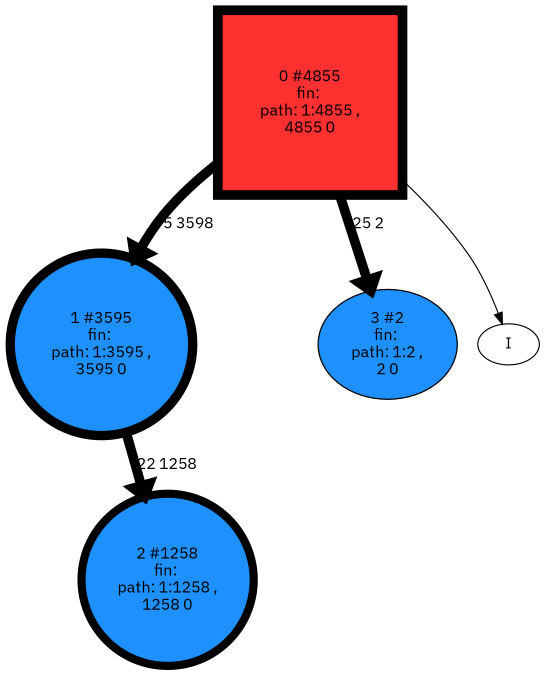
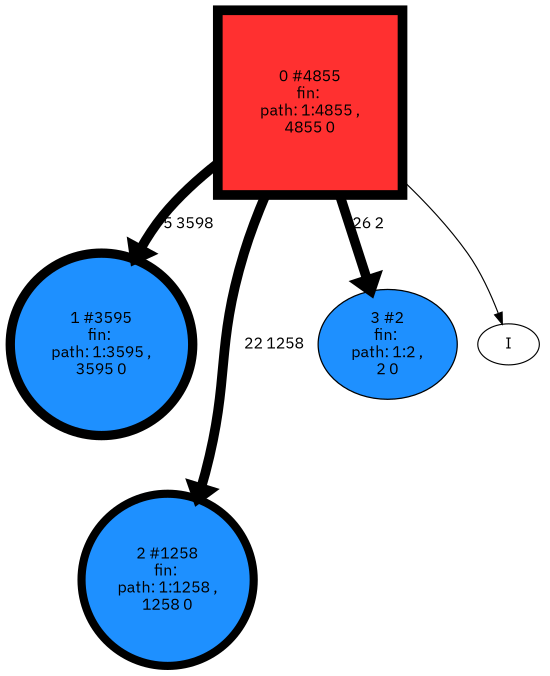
edge "0 #4855 fin: path: 1:4855 , 4855 0" -> "3 #2 fin: path: 1:2 , 2 0": label "25 2 " -> "26 2 "
edge "1 #3595 fin: path: 1:3595 , 3595 0" -> "2 #1258 fin: path: 1:1258 , 1258 0": now "0 #4855 fin: path: 1:4855 , 4855 0" -> "2 #1258 fin: path: 1:1258 , 1258 0"
